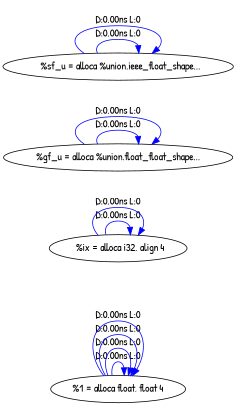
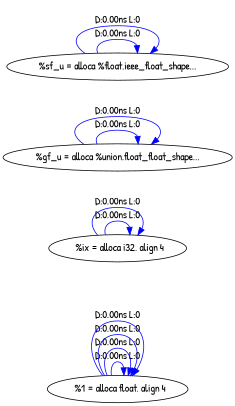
node "%sf_u = alloca %union.ieee_float_shape...": label "%sf_u = alloca %union.ieee_float_shape..." -> "%sf_u = alloca %float.ieee_float_shape..."
node "%1 = alloca float, float 4": label "%1 = alloca float, float 4" -> "%1 = alloca float, align 4"
